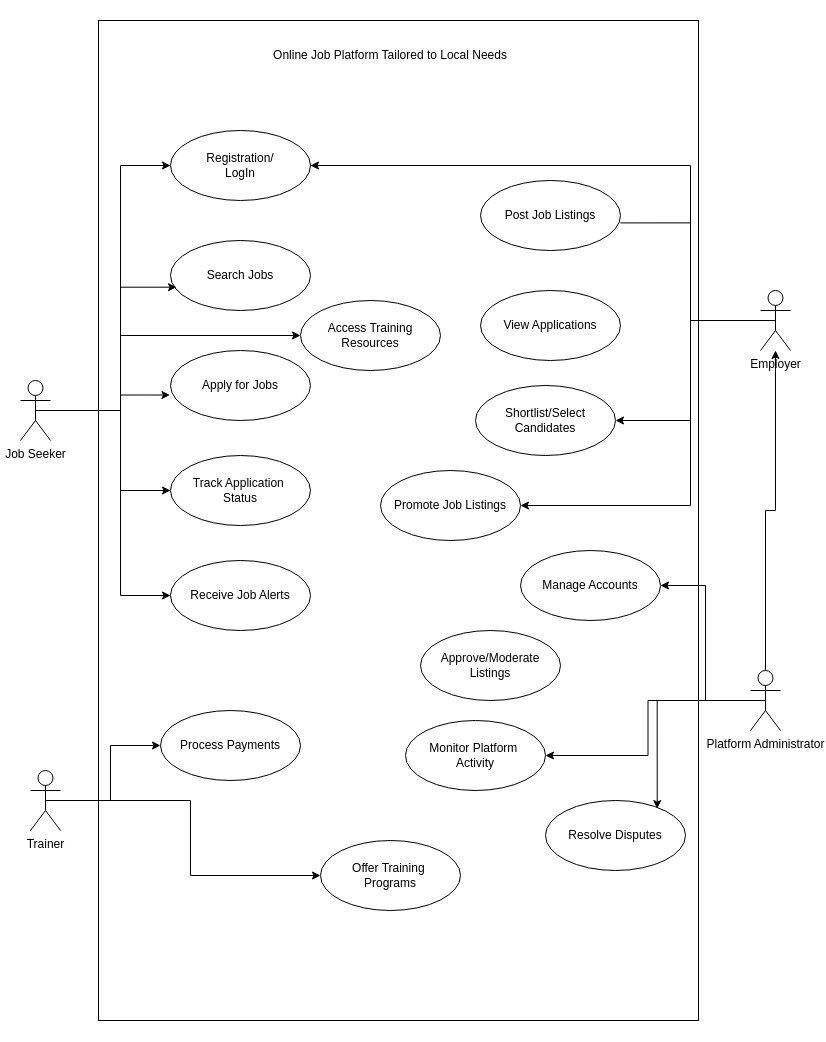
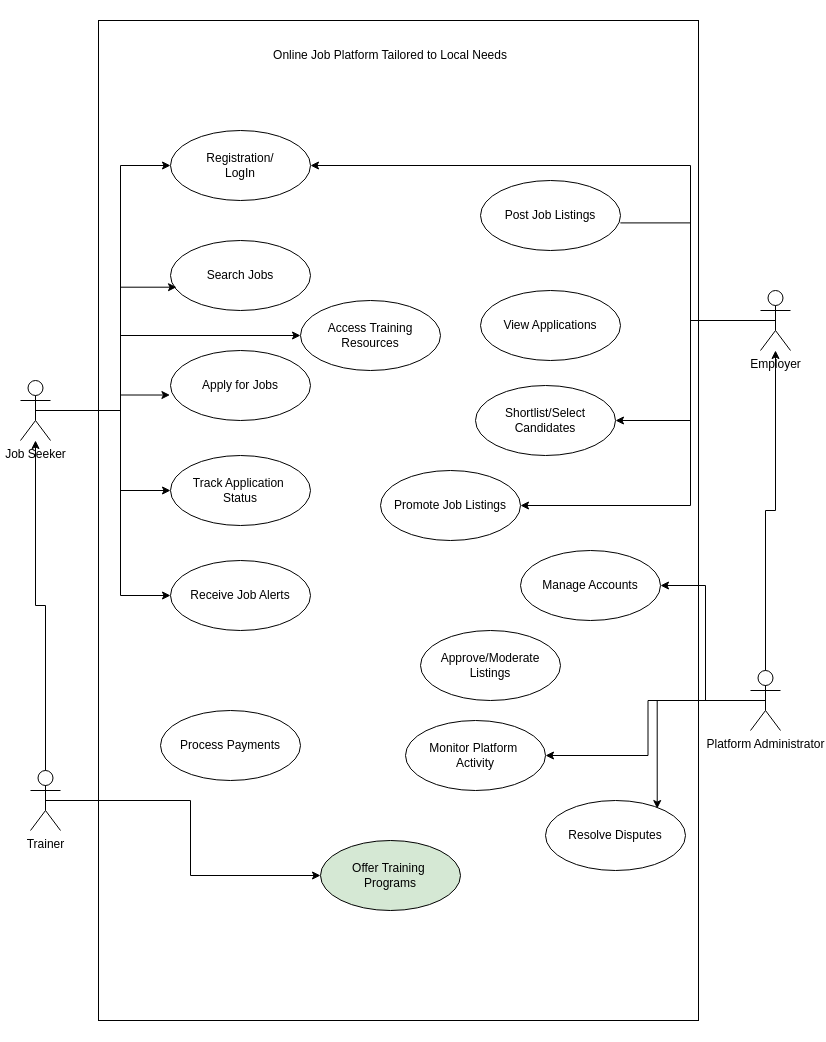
edge "Trainer" -> "Process Payments": now "Trainer" -> "Job Seeker"
node "Offer Training Programs": fillcolor #ffffff -> #d5e8d4
